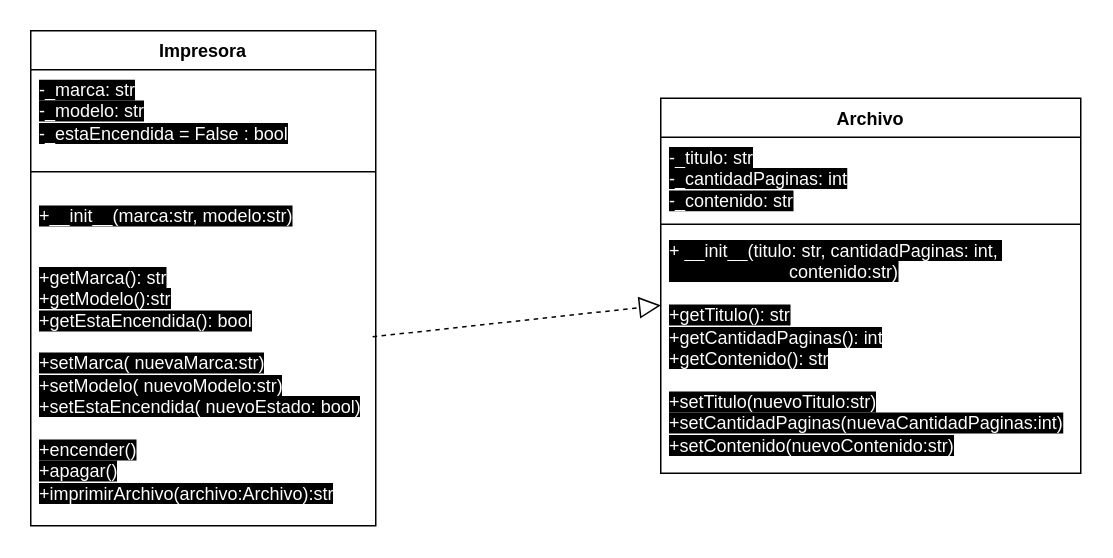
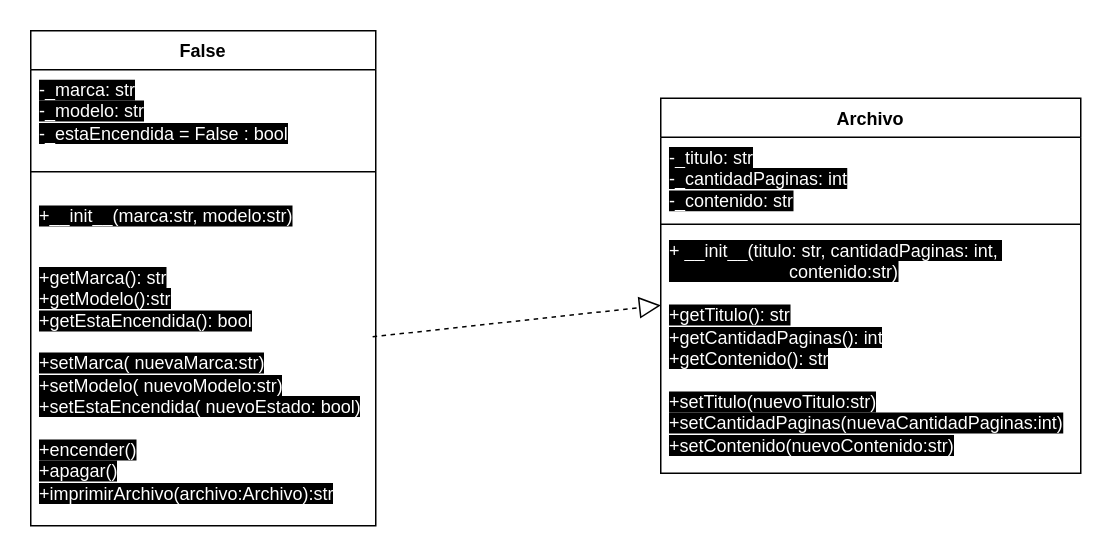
node "Impresora": label "Impresora" -> "False"
